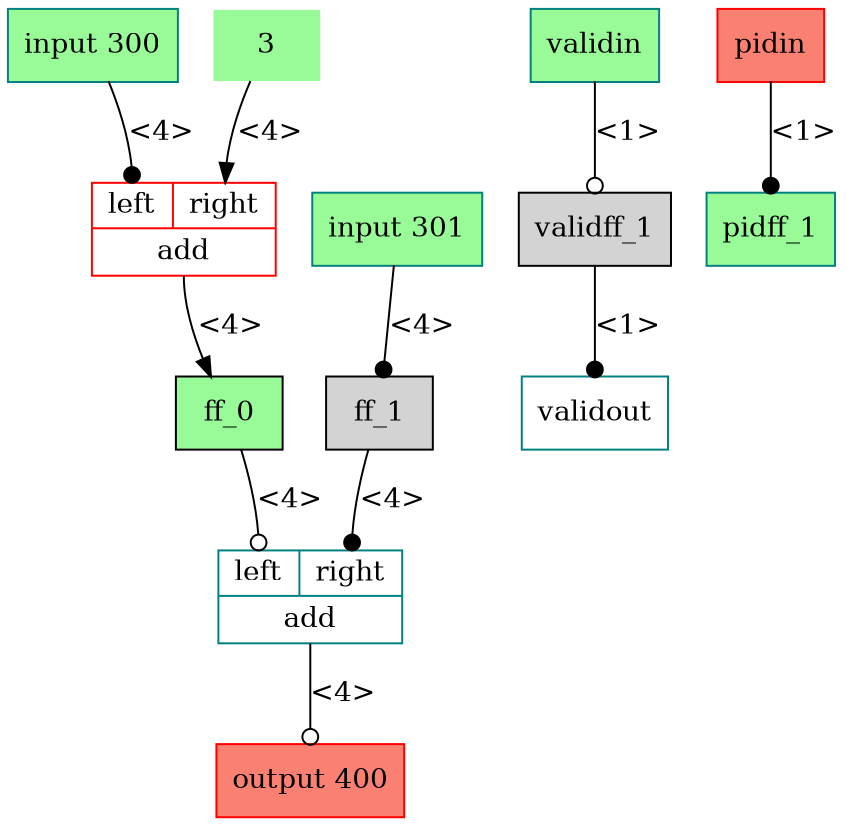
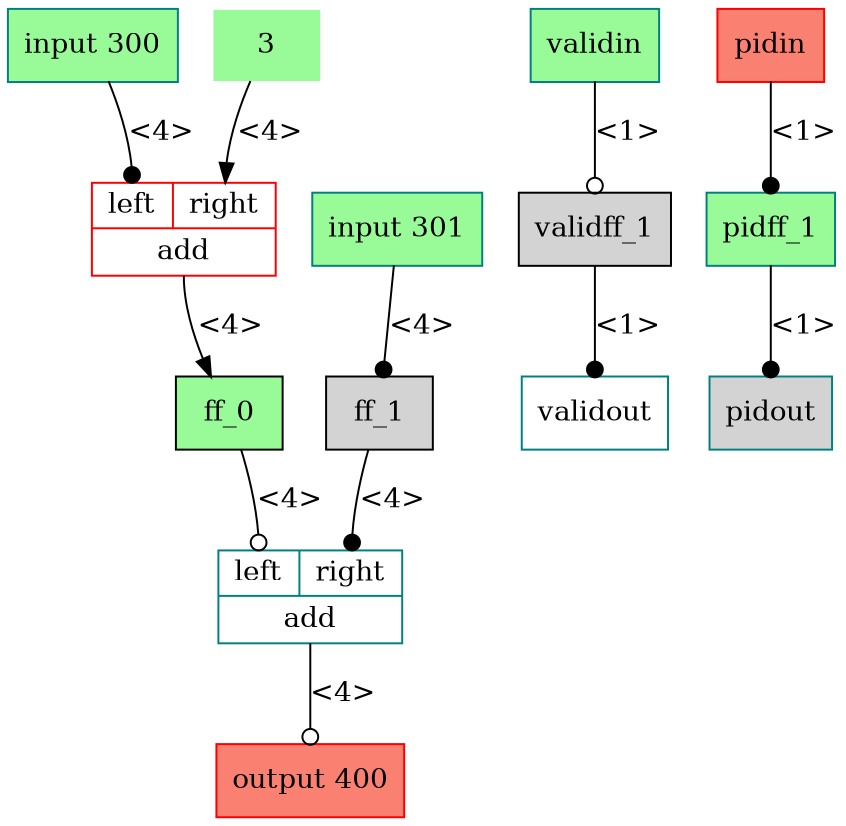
node "pidout": added
